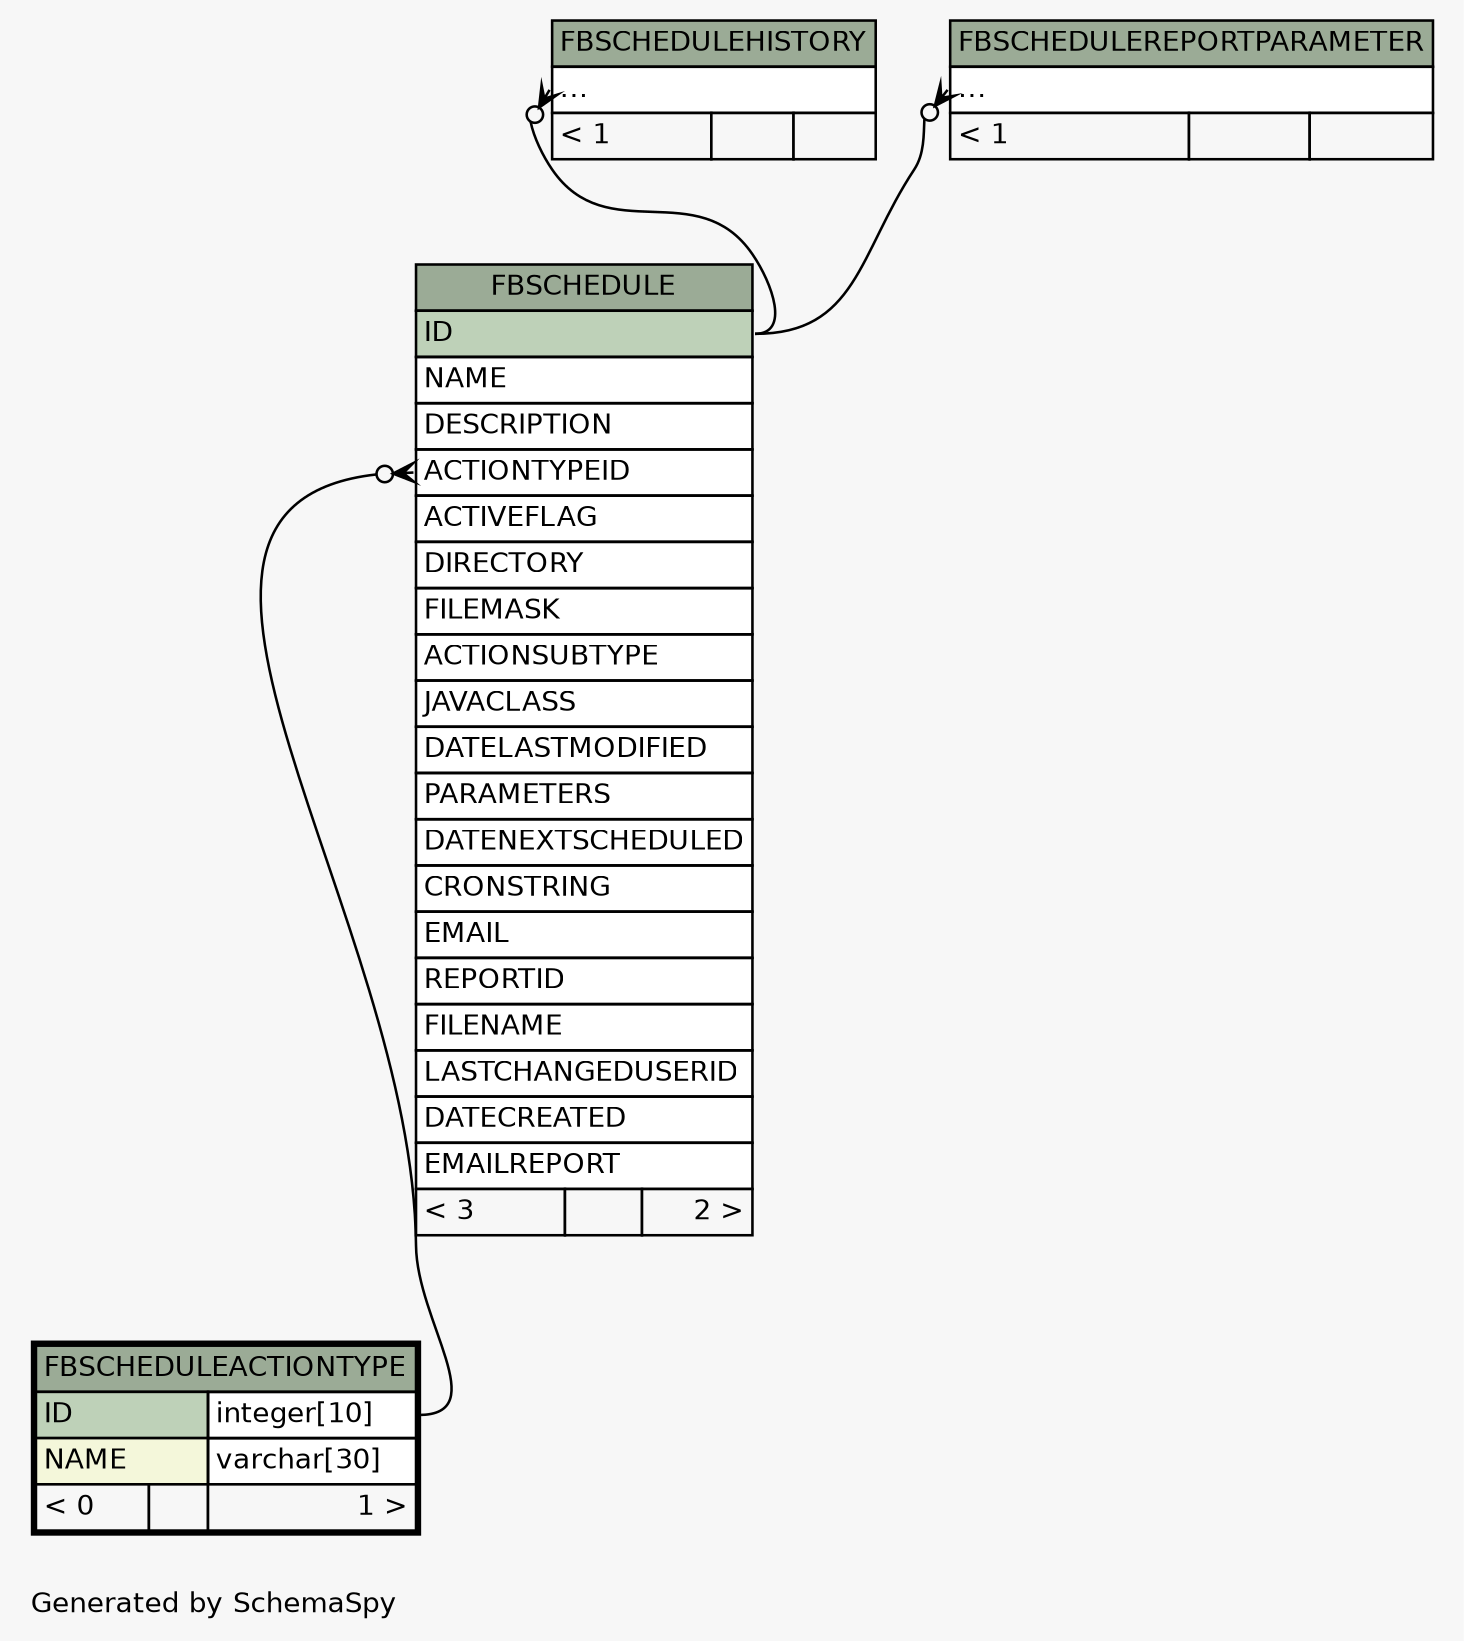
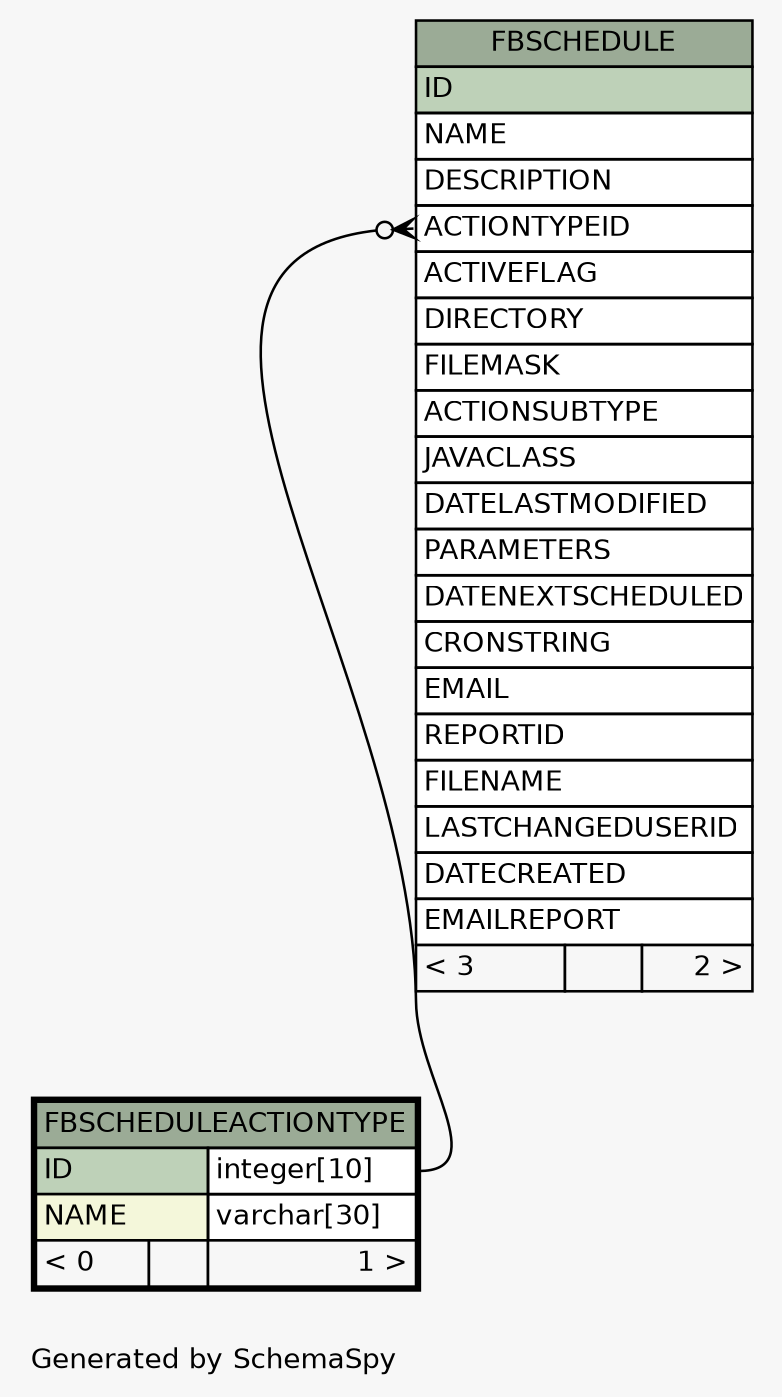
node "FBSCHEDULEHISTORY": removed
node "FBSCHEDULEREPORTPARAMETER": removed
